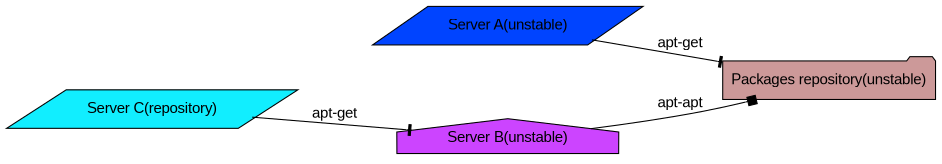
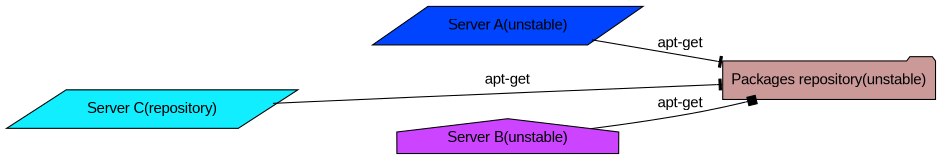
edge "Server B(unstable)" -> "Packages repository(unstable)": label "apt-apt" -> "apt-get"
edge "Server C(repository)" -> "Server B(unstable)": now "Server C(repository)" -> "Packages repository(unstable)"
